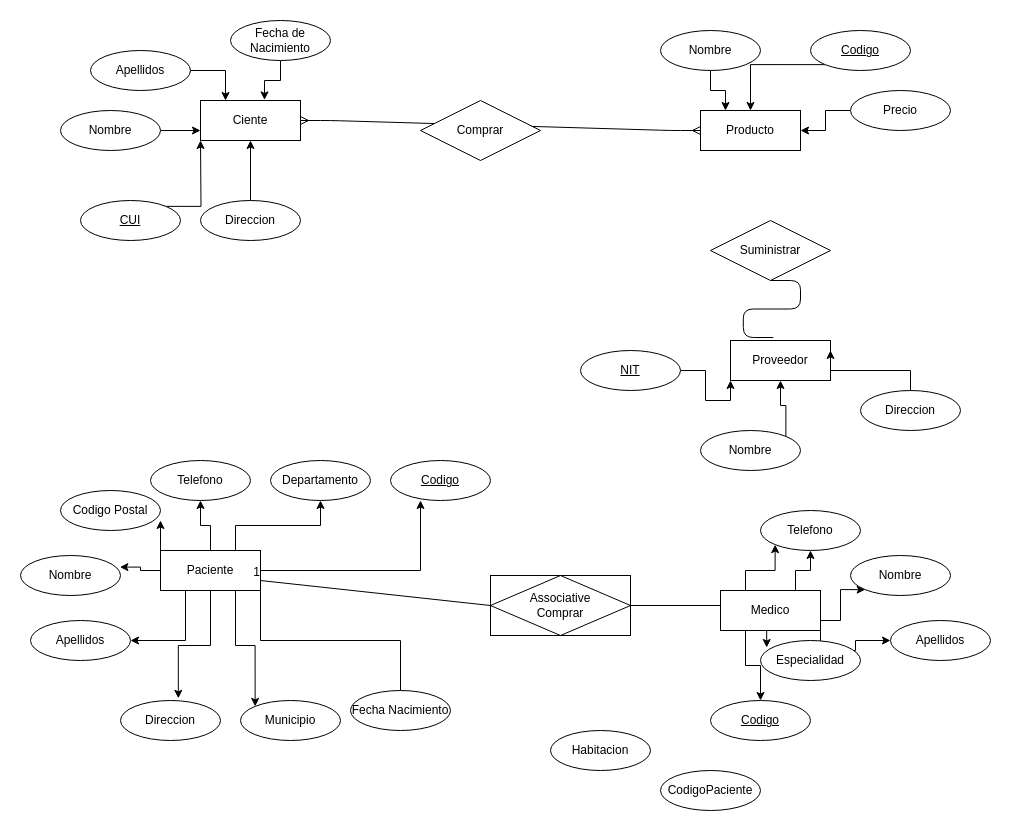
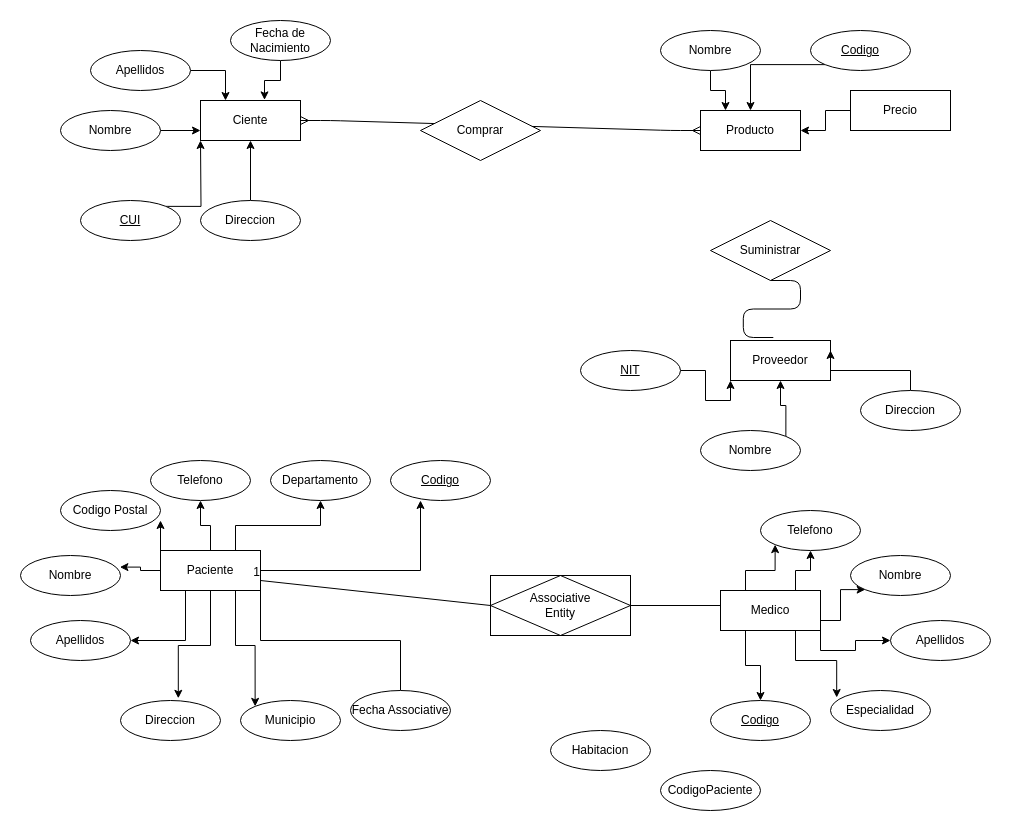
node "Precio": shape ellipse -> rectangle
node "Associative Comprar": label "Associative Comprar" -> "Associative Entity"
node "Especialidad": moved (811, 661) -> (881, 711)
node "Fecha Nacimiento": label "Fecha Nacimiento" -> "Fecha Associative"
